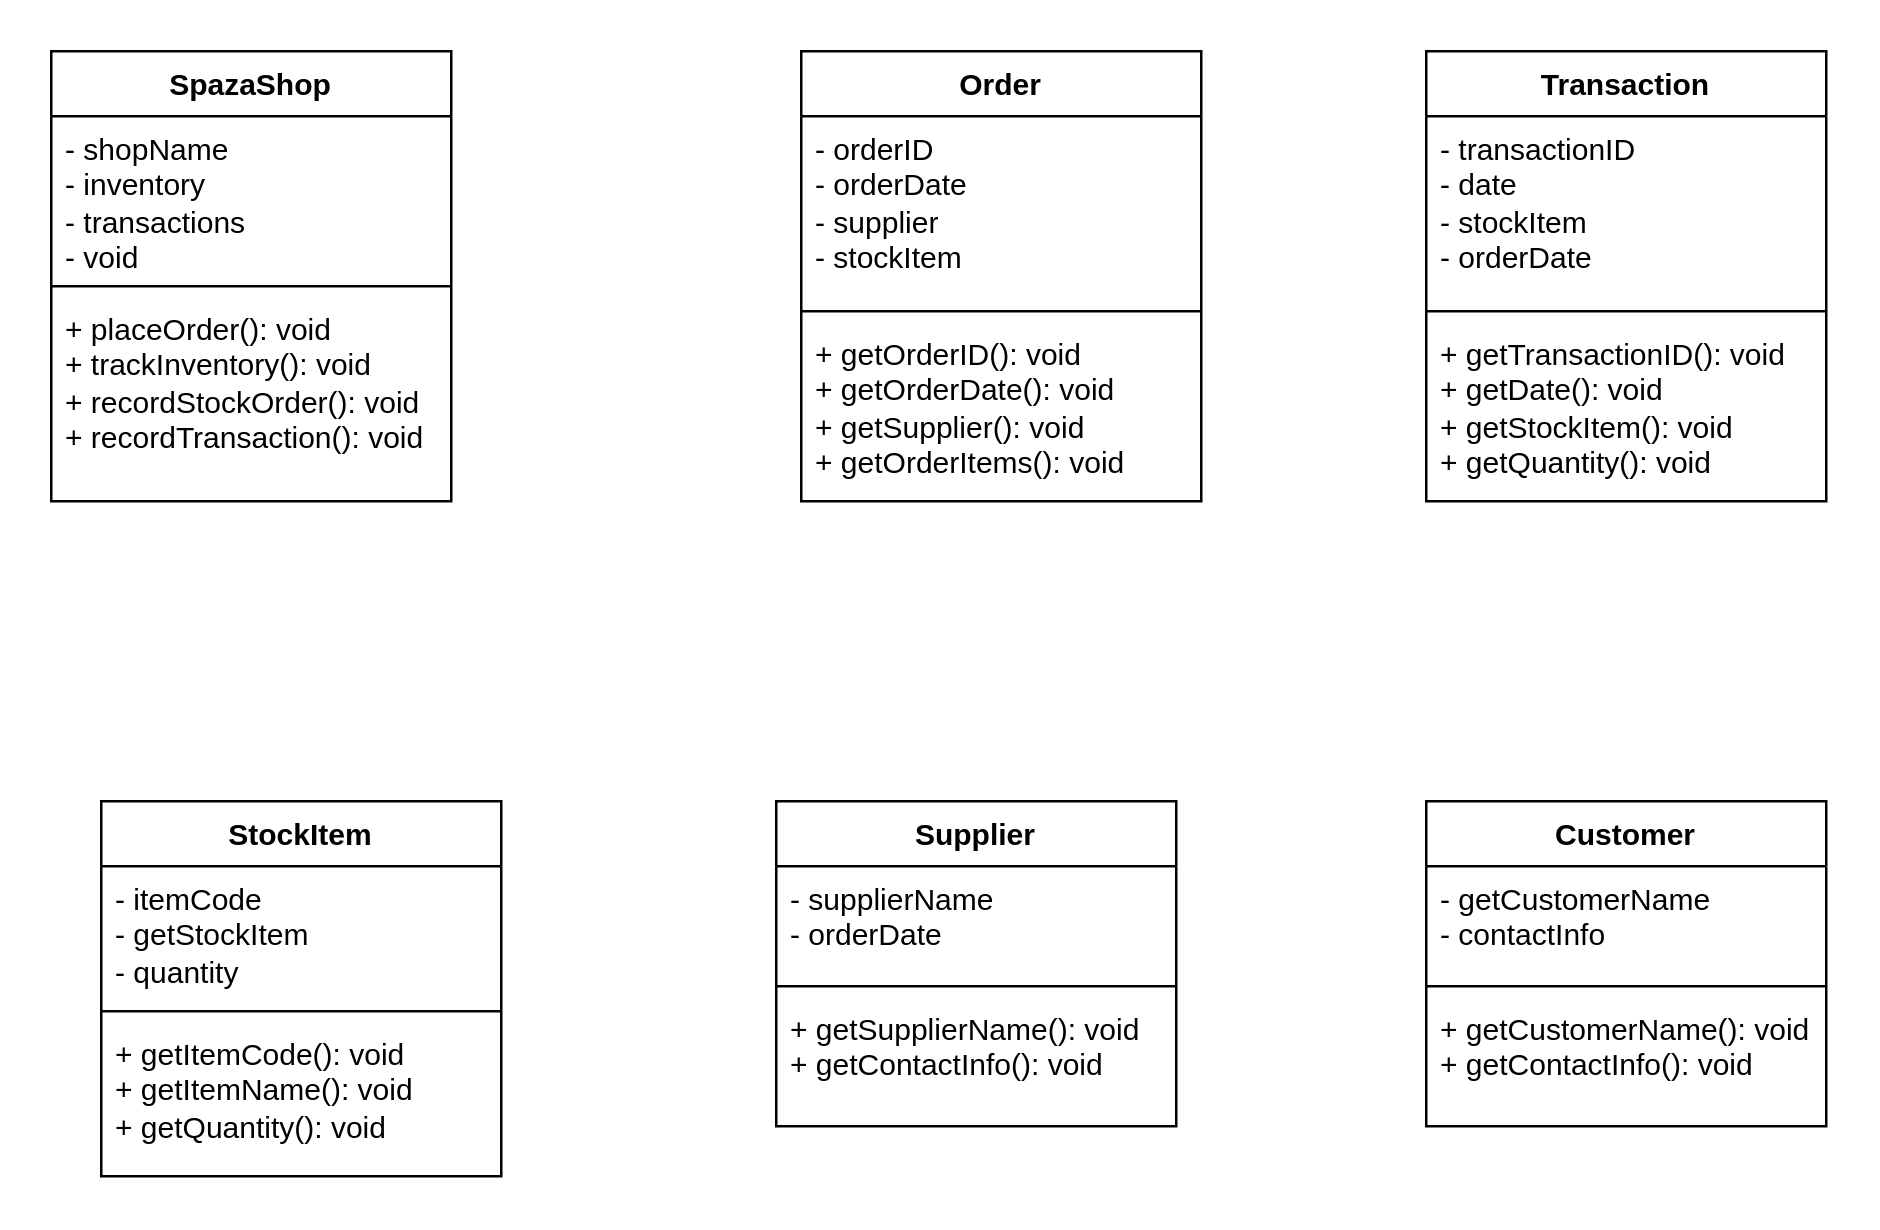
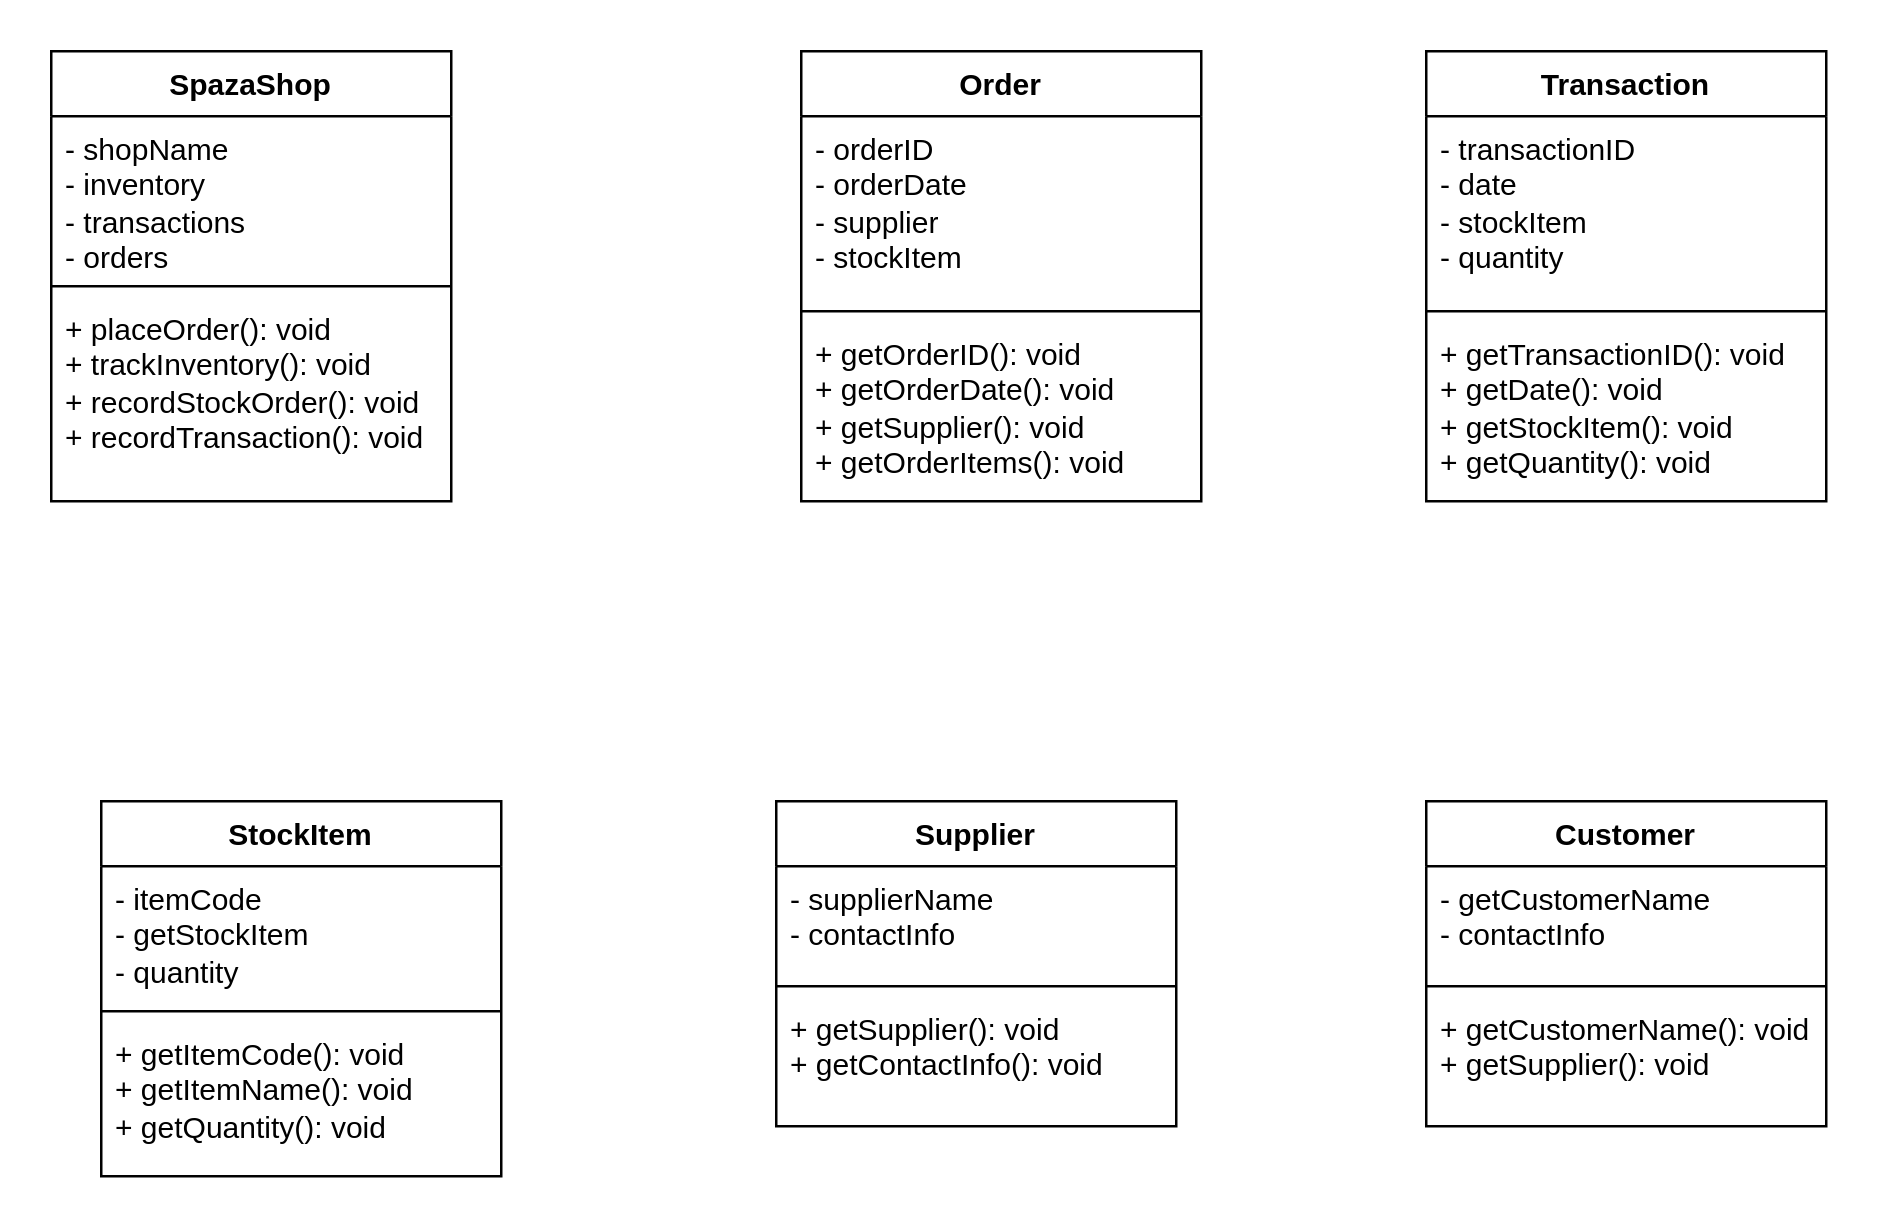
node "- shopName - inventory - transactions - void": label "- shopName - inventory - transactions - void" -> "- shopName - inventory - transactions - orders"
node "- transactionID - date - stockItem - orderDate": label "- transactionID - date - stockItem - orderDate" -> "- transactionID - date - stockItem - quantity"
node "- supplierName - orderDate": label "- supplierName - orderDate" -> "- supplierName - contactInfo"
node "+ getSupplierName(): void + getContactInfo(): void": label "+ getSupplierName(): void + getContactInfo(): void" -> "+ getSupplier(): void + getContactInfo(): void"
node "+ getCustomerName(): void + getContactInfo(): void": label "+ getCustomerName(): void + getContactInfo(): void" -> "+ getCustomerName(): void + getSupplier(): void"
